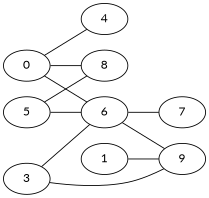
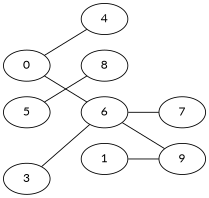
edge "0" -- "8": removed
edge "5" -- "6": removed
edge "9" -- "3": removed
